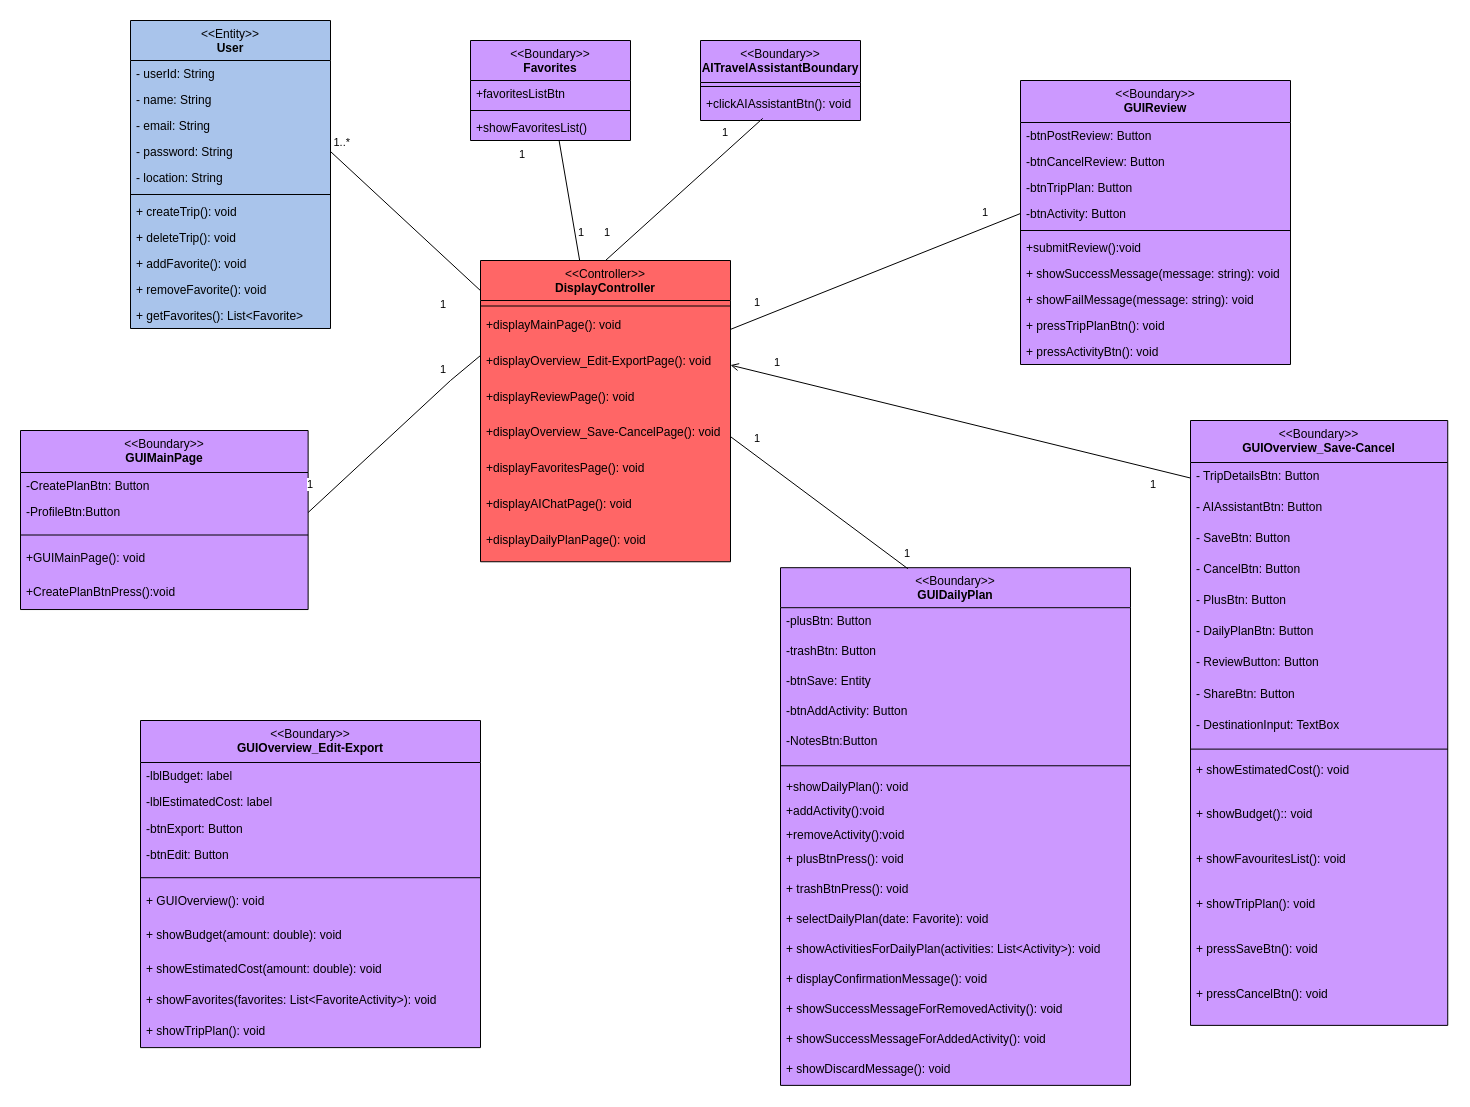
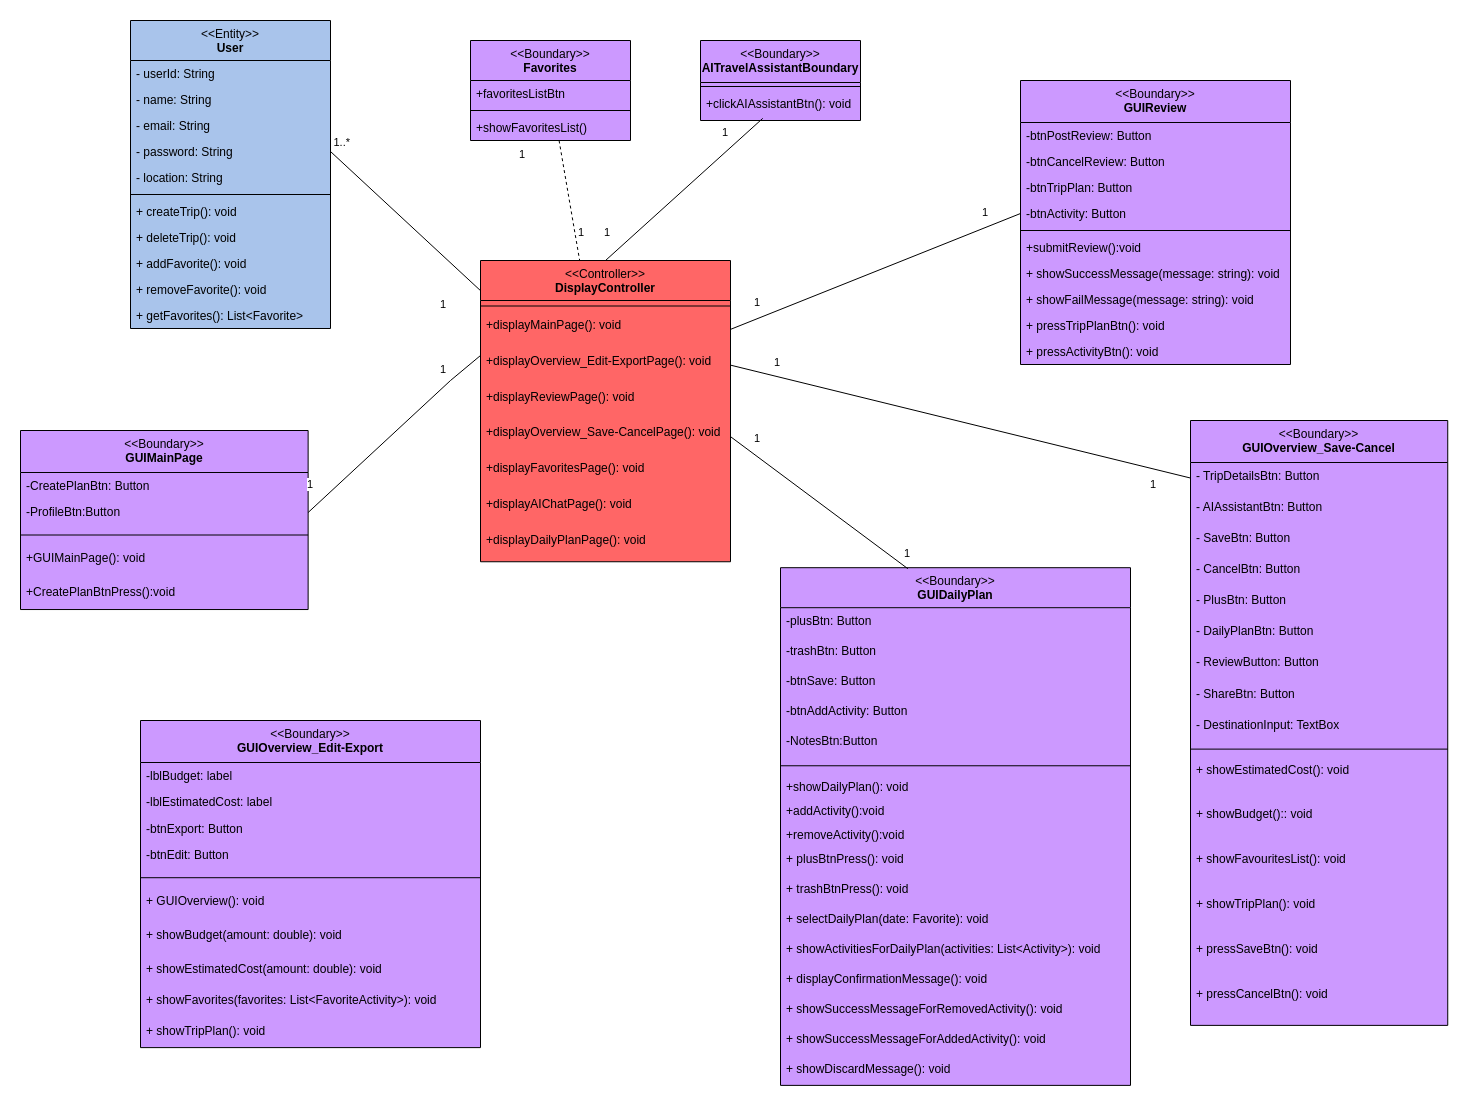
edge "<<Boundary>> Favorites" -- "<<Controller>> DisplayController": style solid -> dashed
edge "- TripDetailsBtn: Button" -> "+displayOverview_Edit-ExportPage(): void": arrowhead open -> none
node "-btnSave: Entity": label "-btnSave: Entity" -> "-btnSave: Button"
